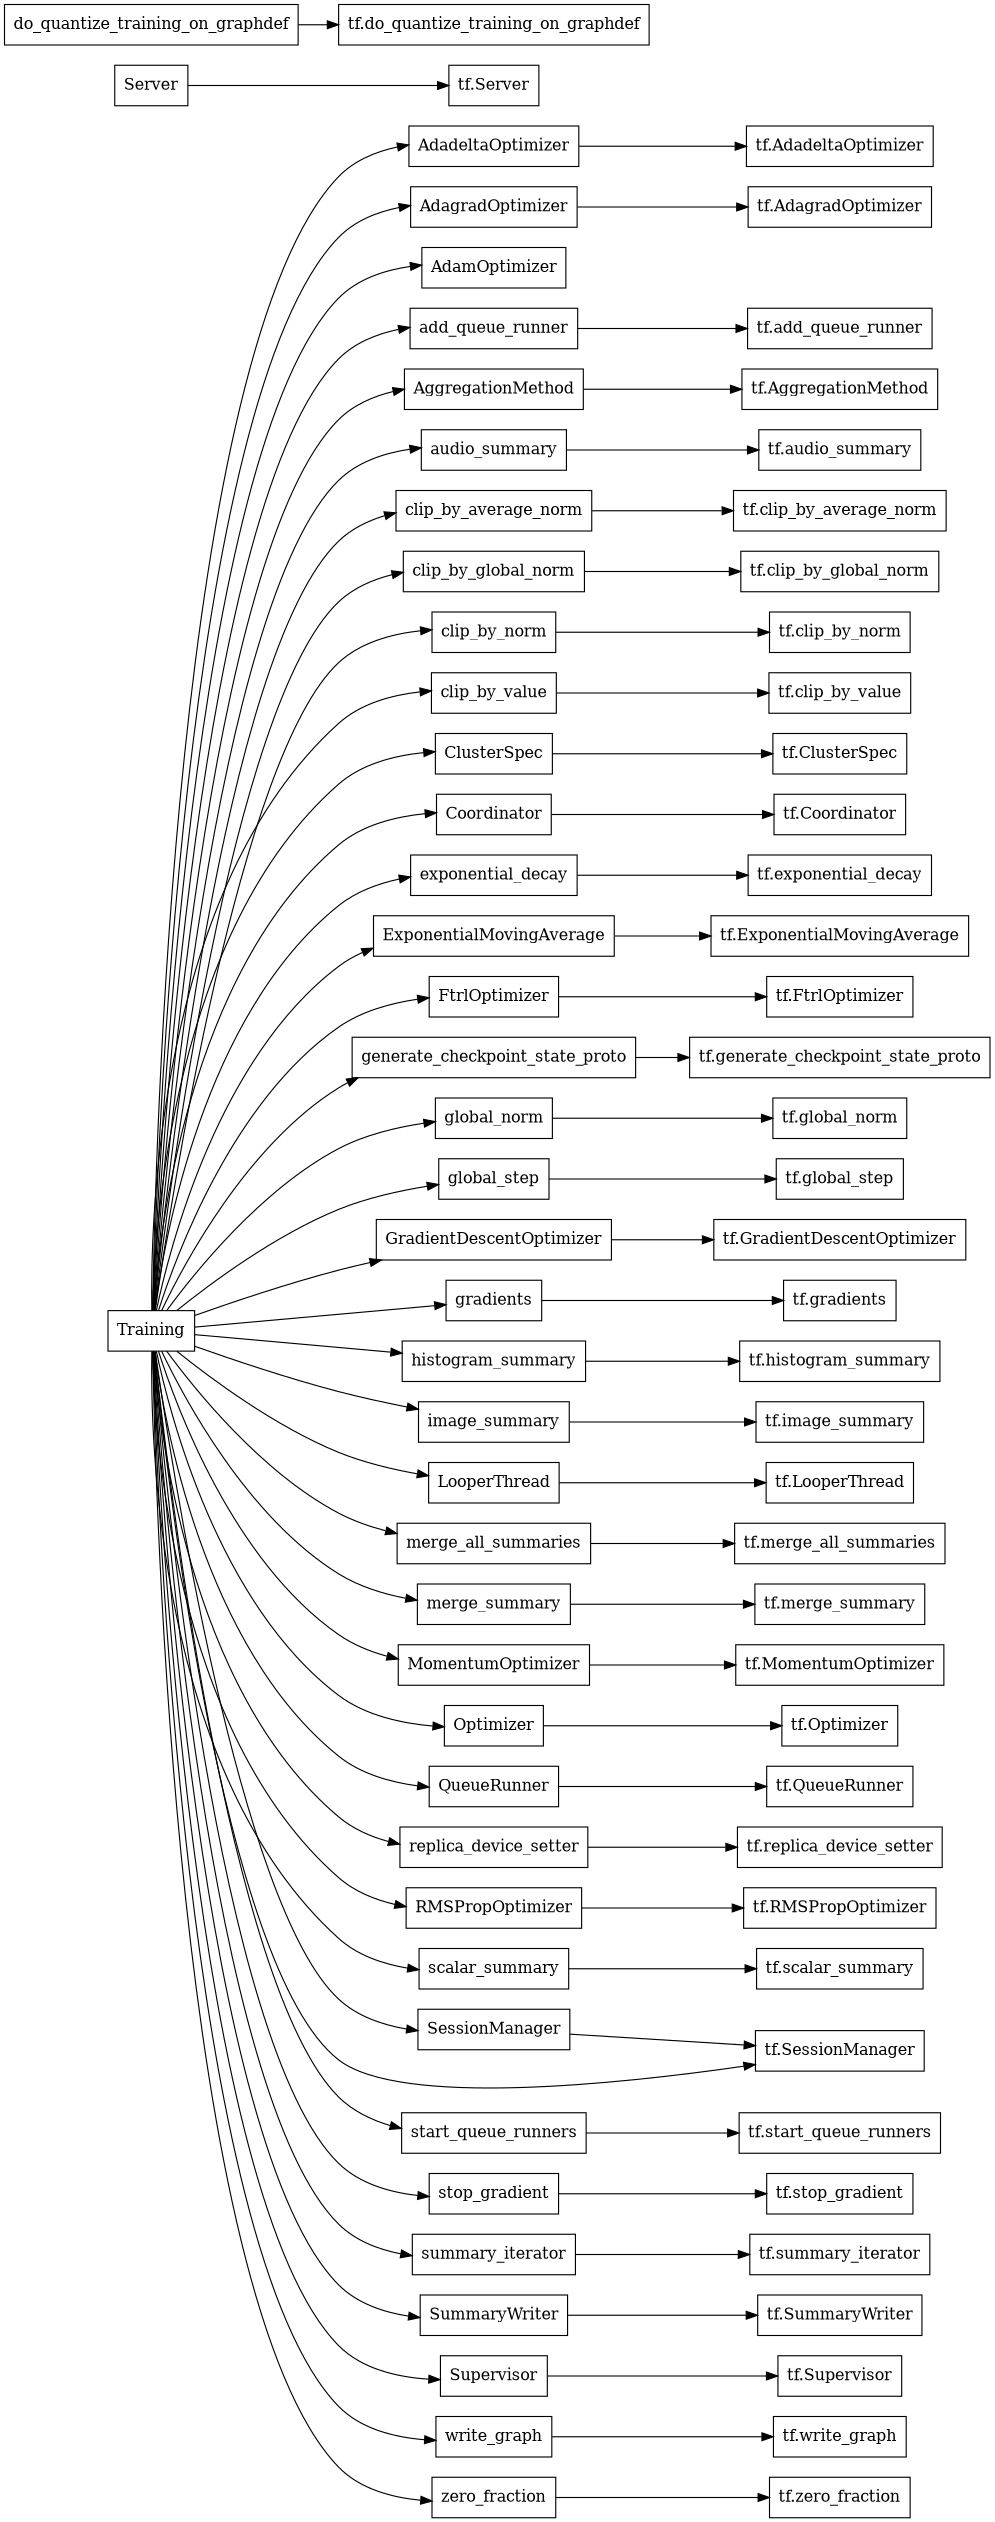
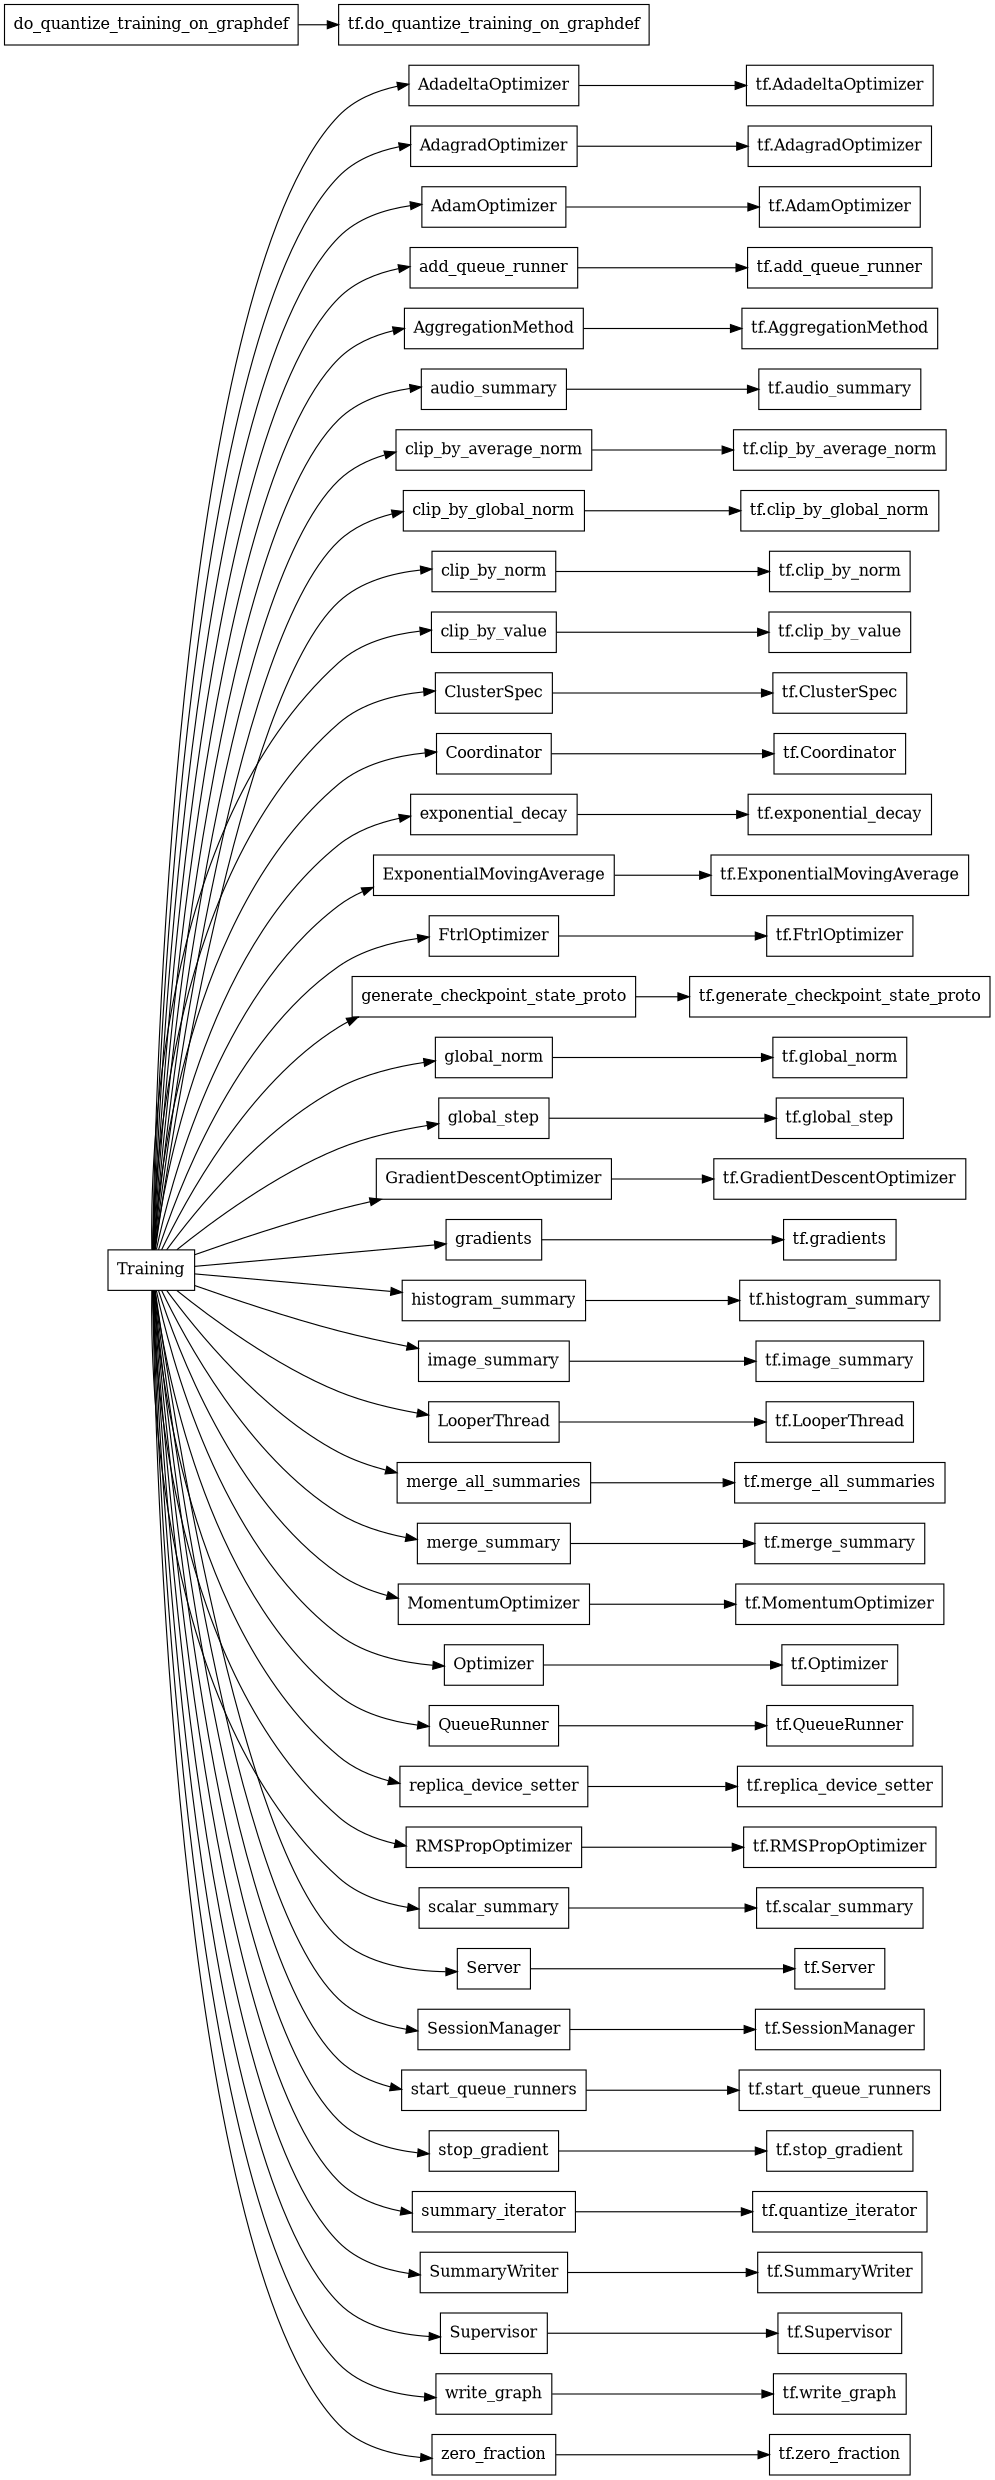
node "tf.AdamOptimizer": added
edge "Training" -> "tf.SessionManager": now "Training" -> "Server"
node "tf.summary_iterator": label "tf.summary_iterator" -> "tf.quantize_iterator"
